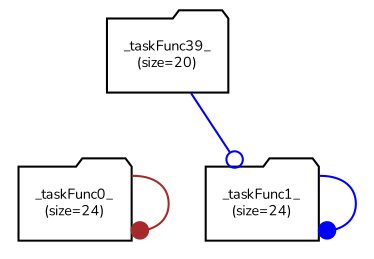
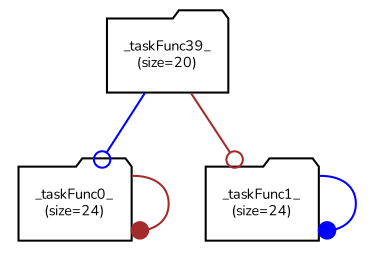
edge "_taskFunc39_ (size=20)" -> "_taskFunc0_ (size=24)": added
edge "_taskFunc39_ (size=20)" -> "_taskFunc1_ (size=24)": color blue -> brown
